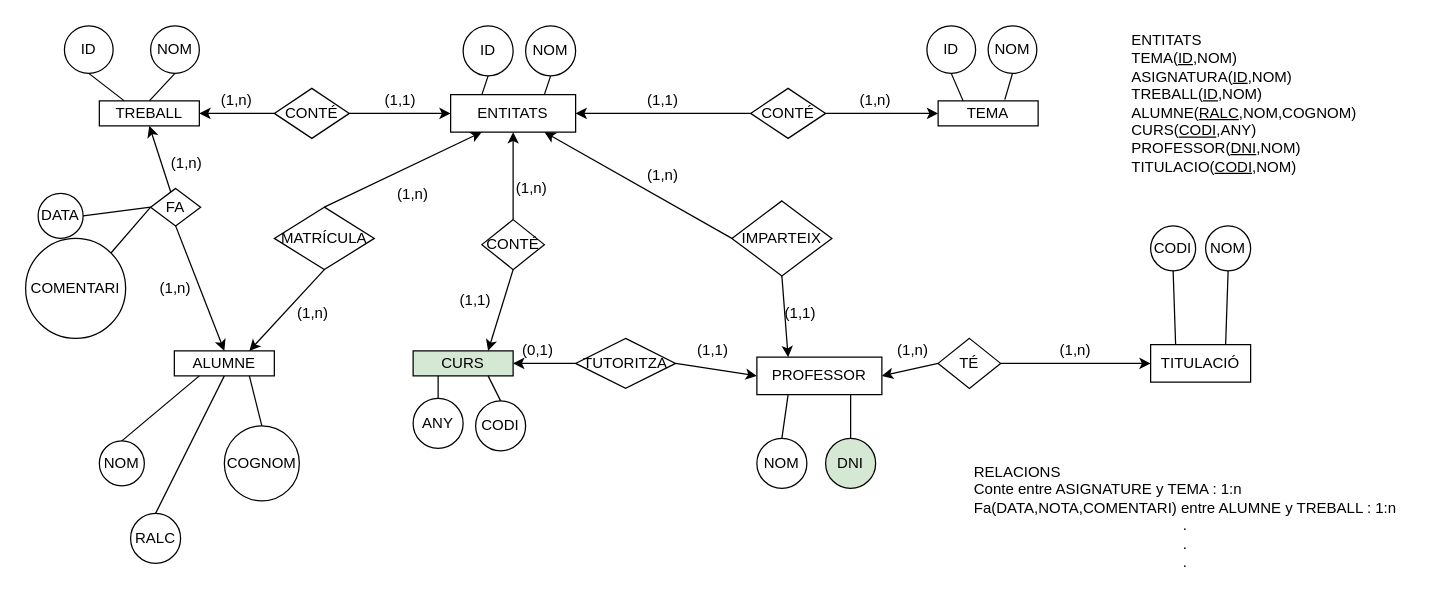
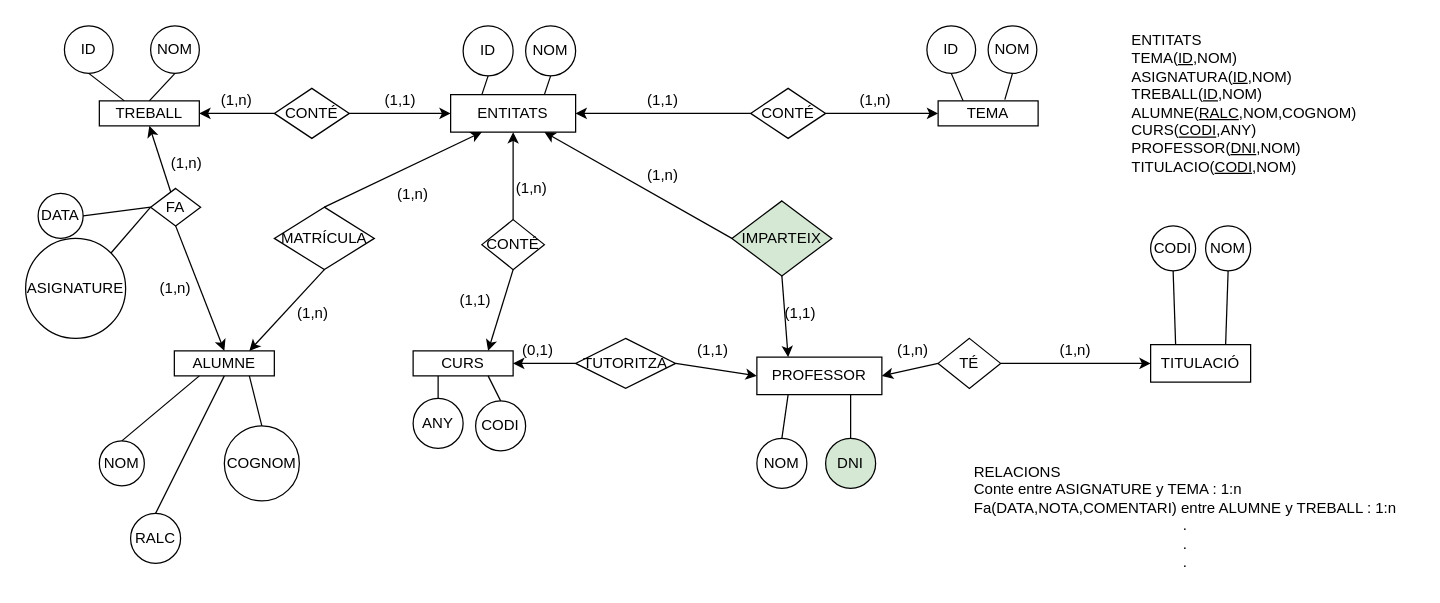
node "IMPARTEIX": fillcolor #ffffff -> #d5e8d4
node "COMENTARI": label "COMENTARI" -> "ASIGNATURE"
node "CURS": fillcolor #d5e8d4 -> #ffffff
